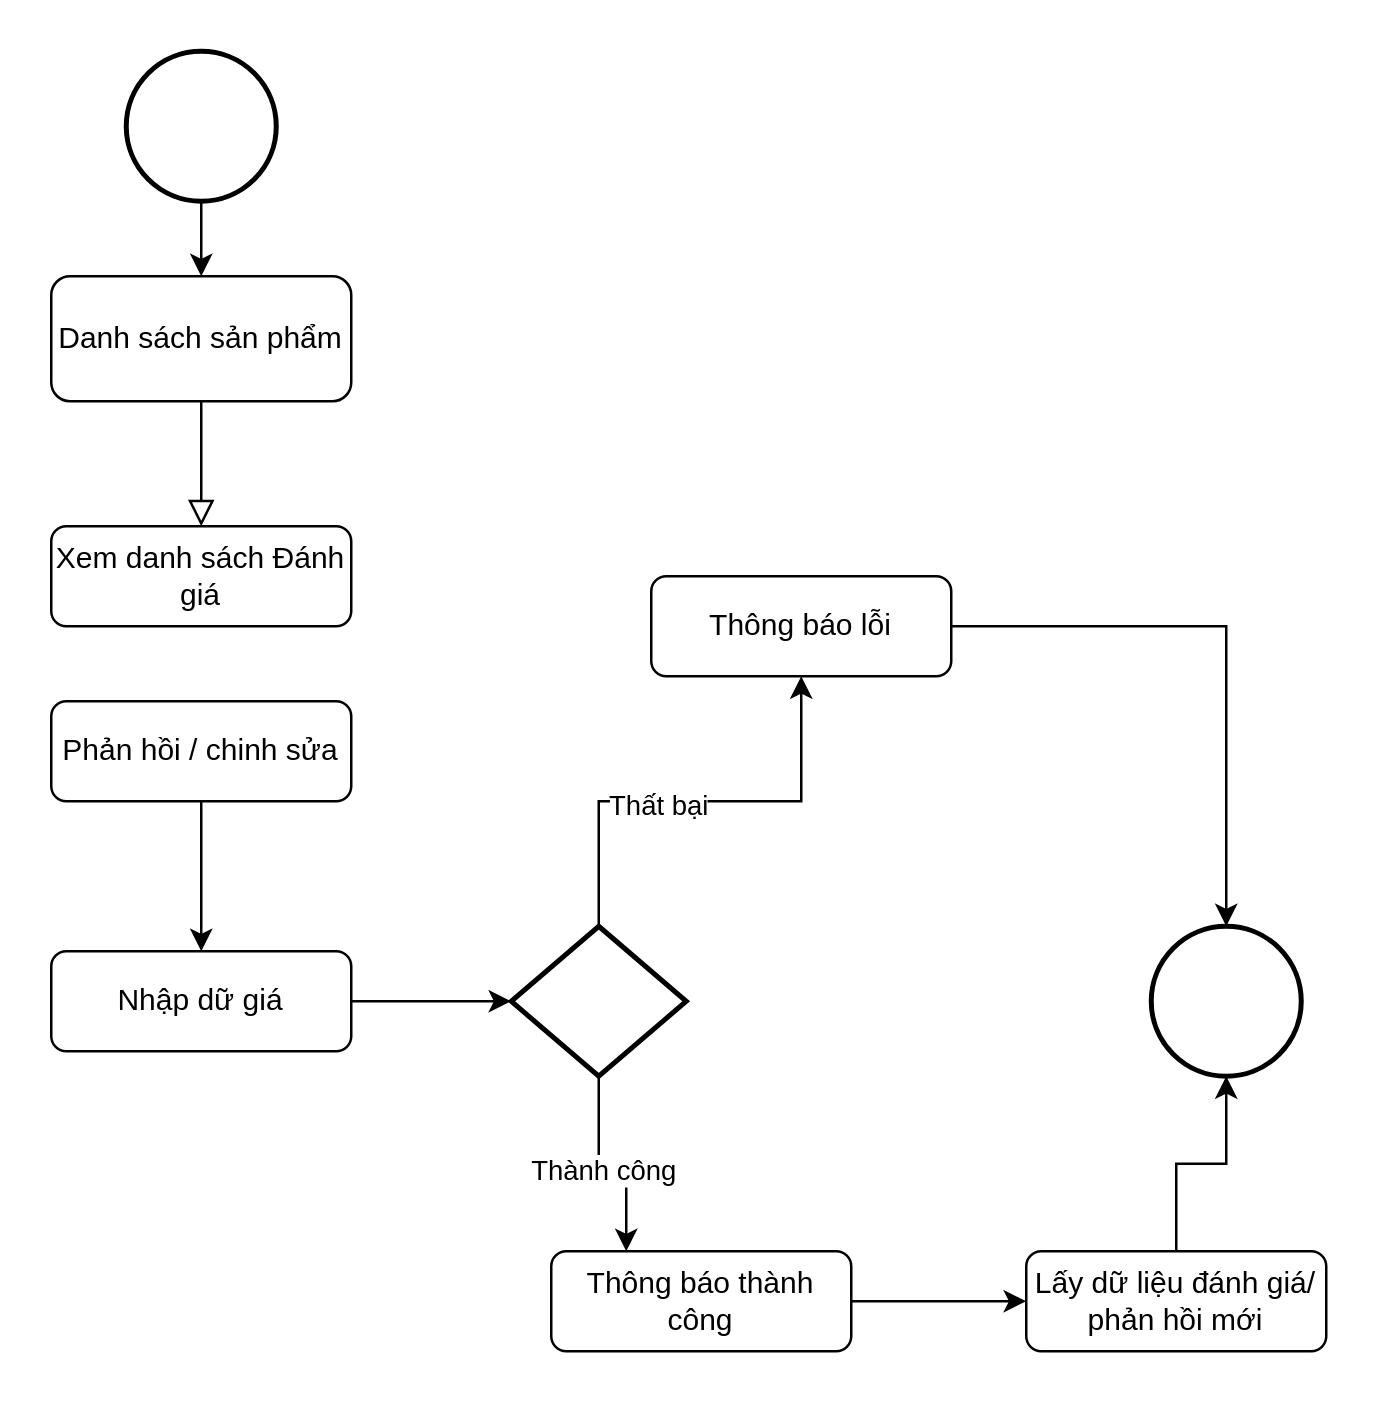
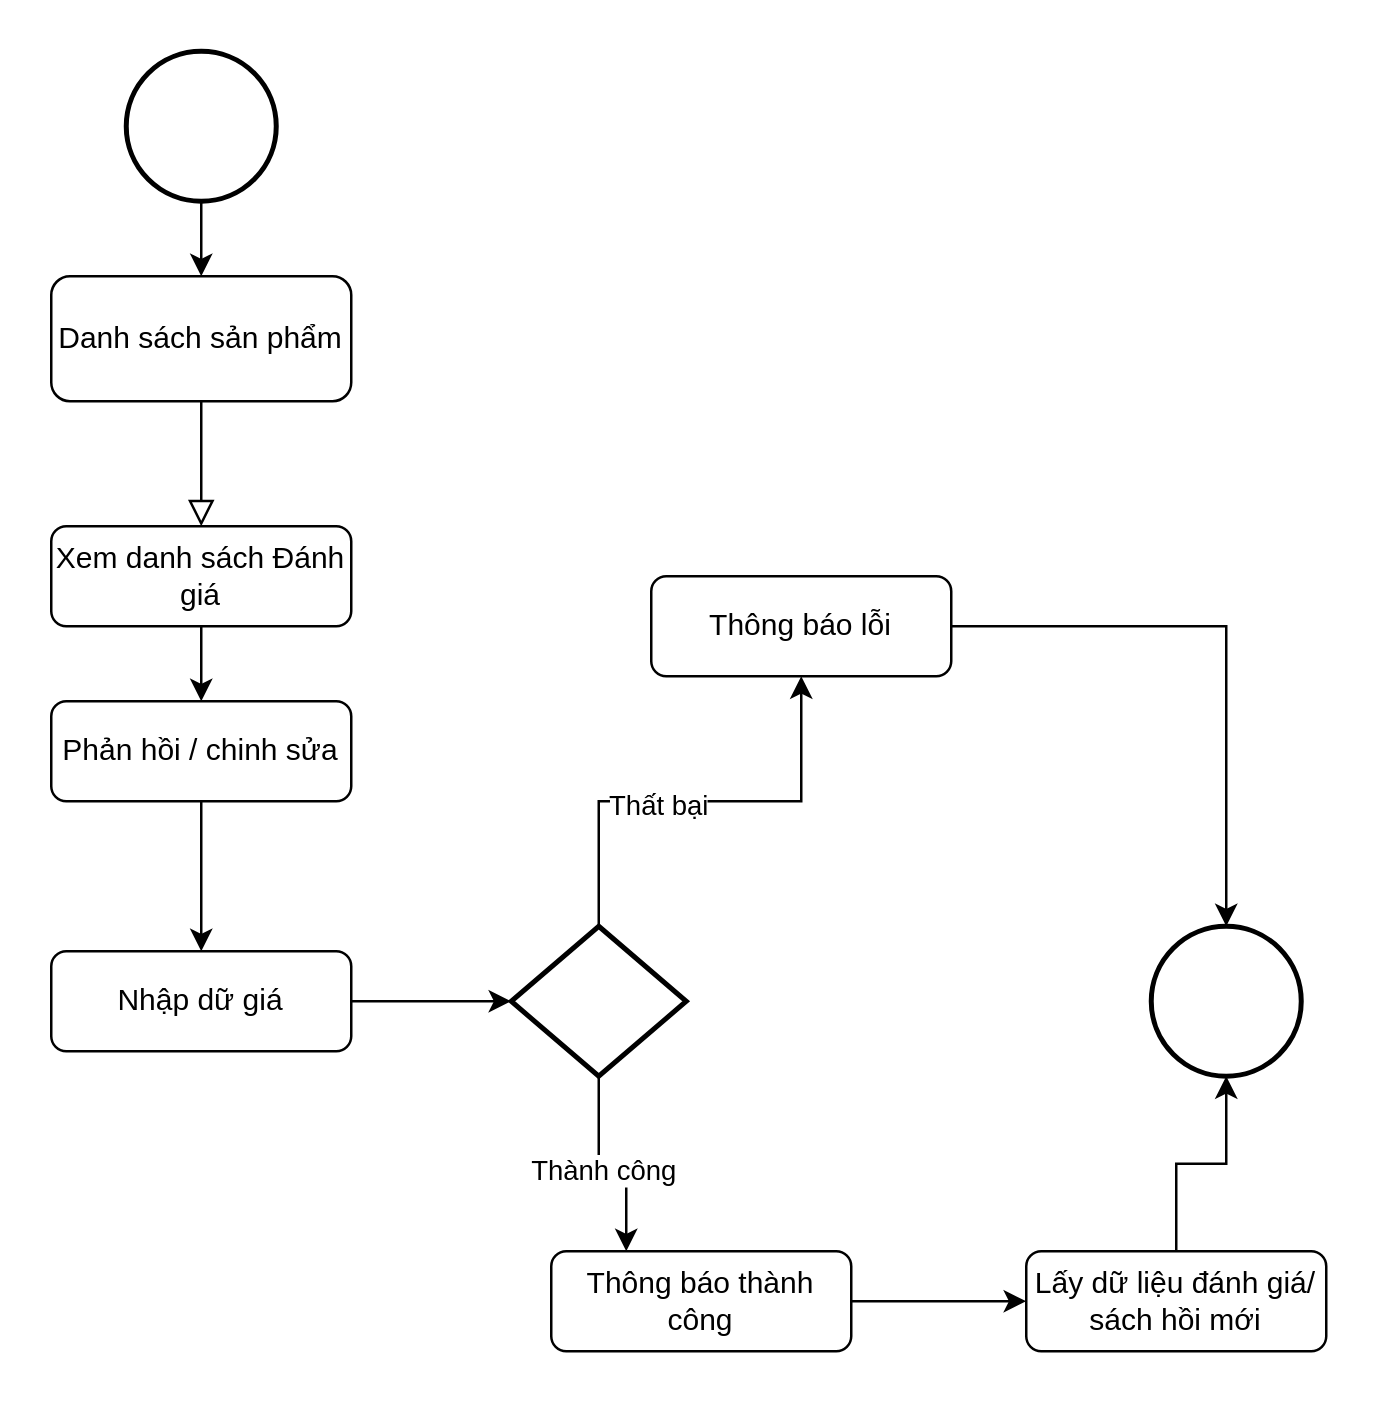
edge "Xem danh sách Đánh giá" -> "Phản hồi / chinh sửa": added
node "Lấy dữ liệu đánh giá/ phản hồi mới": label "Lấy dữ liệu đánh giá/ phản hồi mới" -> "Lấy dữ liệu đánh giá/ sách hồi mới"
